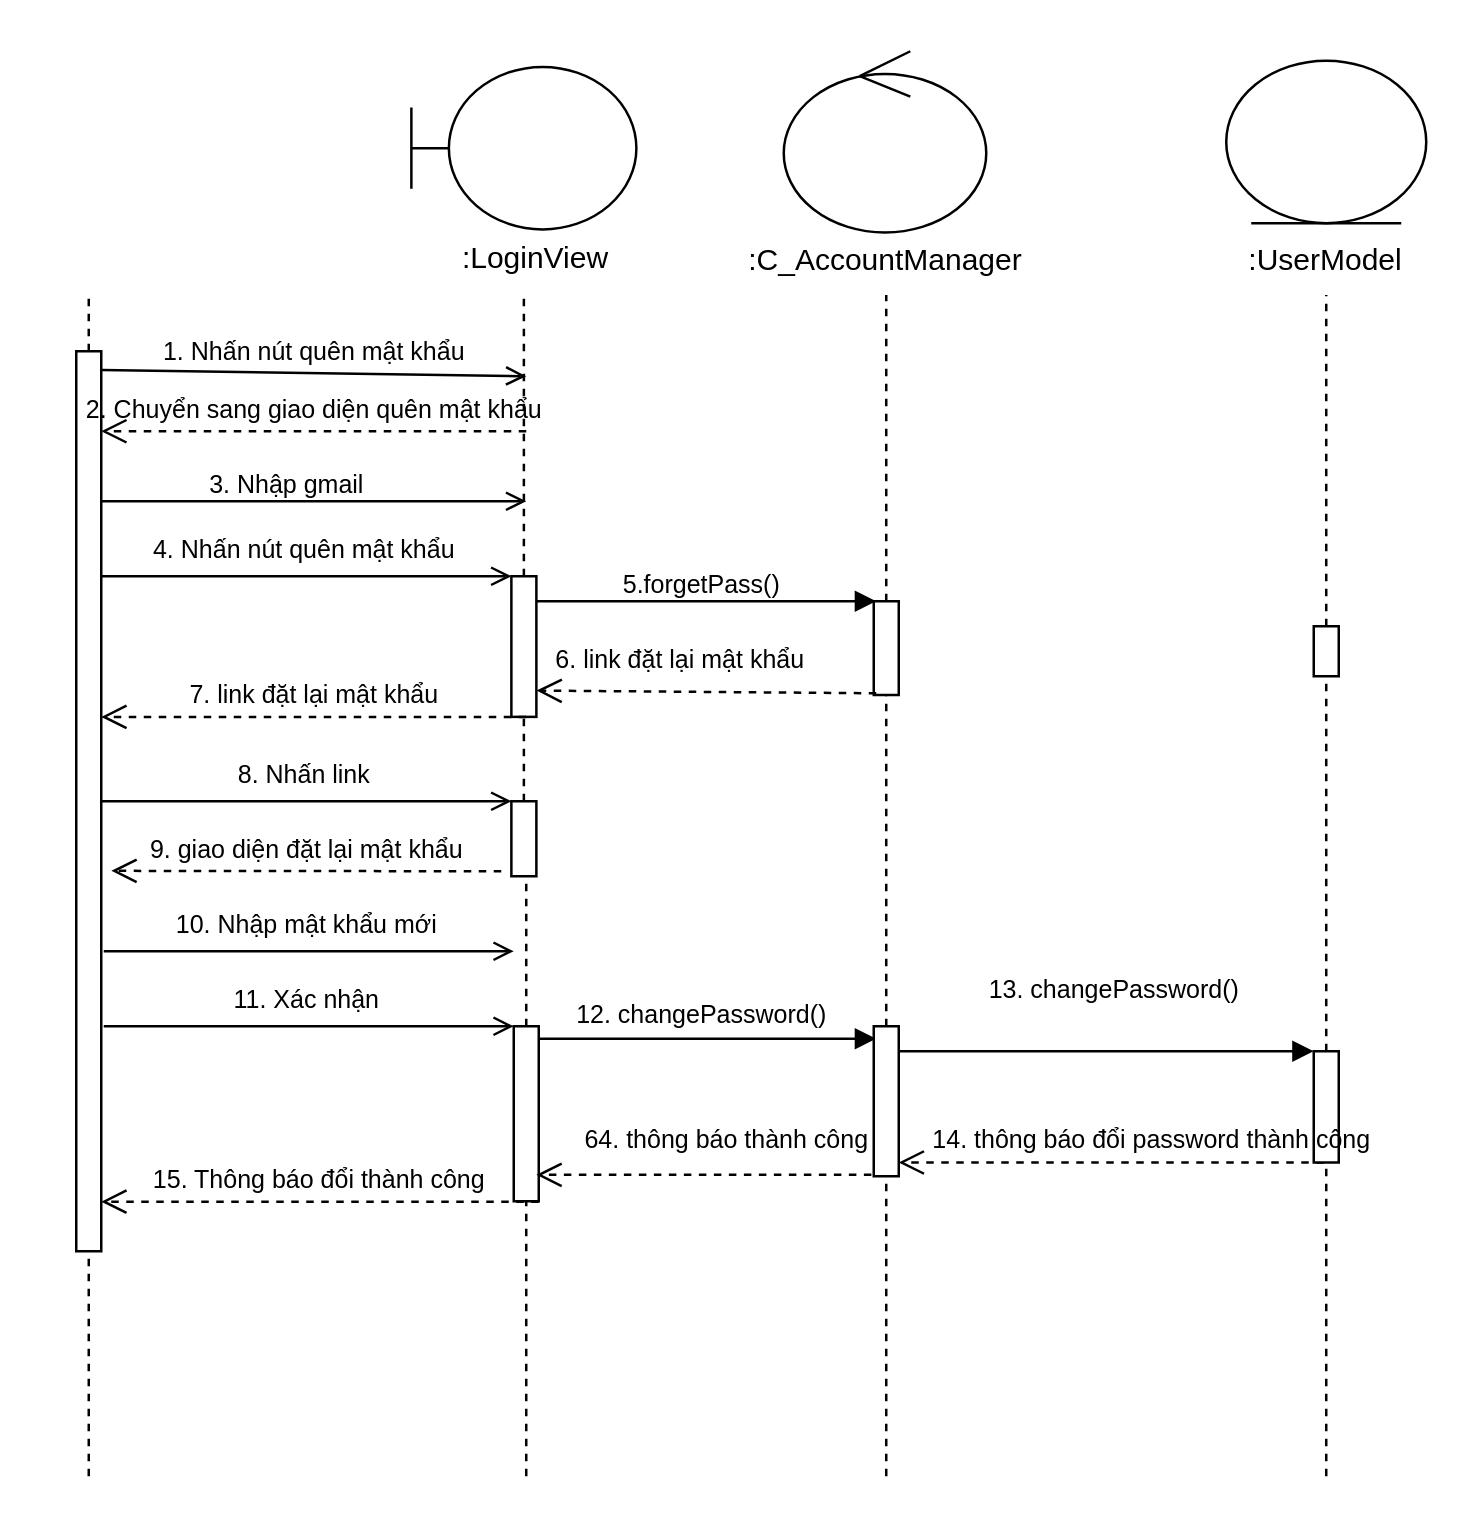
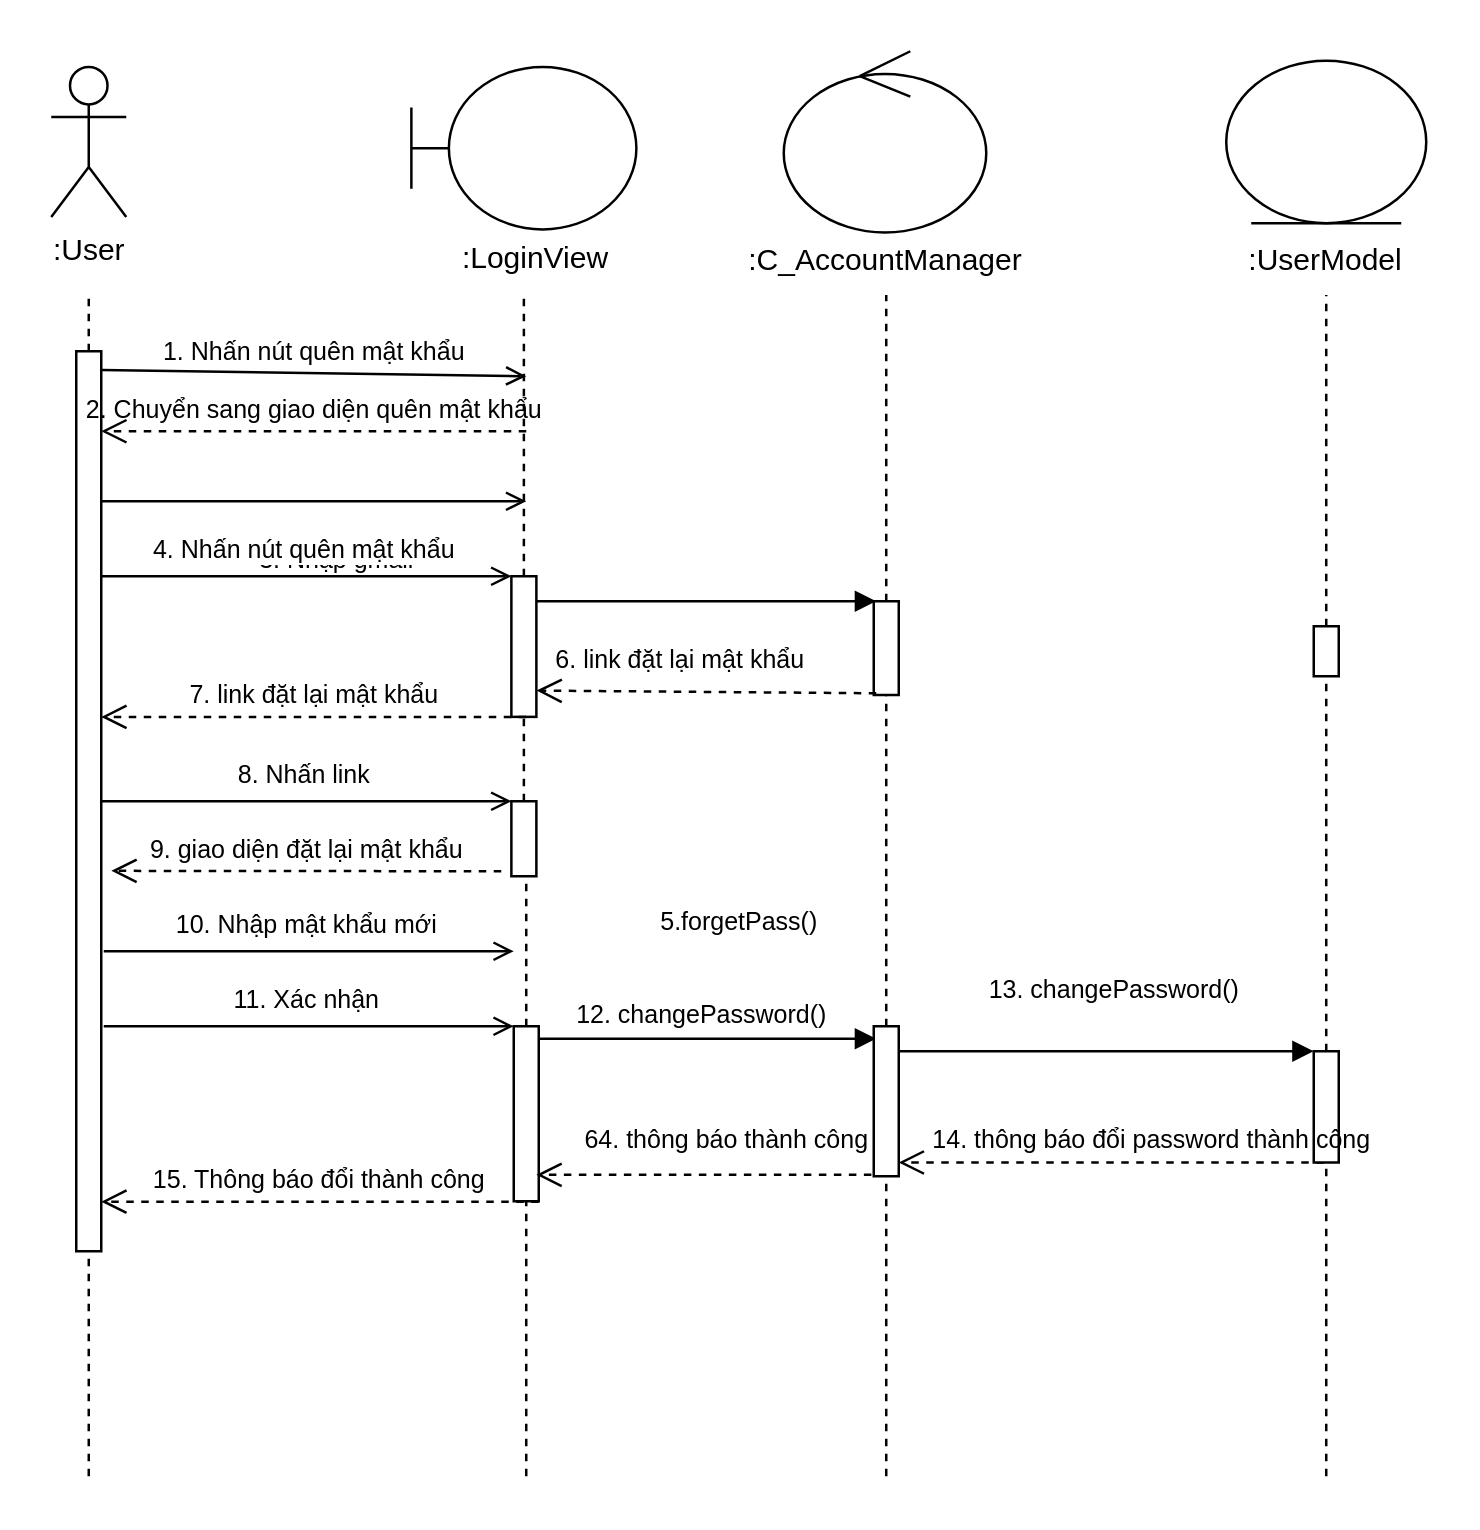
node ":User": added
node "3. Nhập gmail": moved (286, 483) -> (336, 558)
node "5.forgetPass()": moved (701, 583) -> (739, 920)
